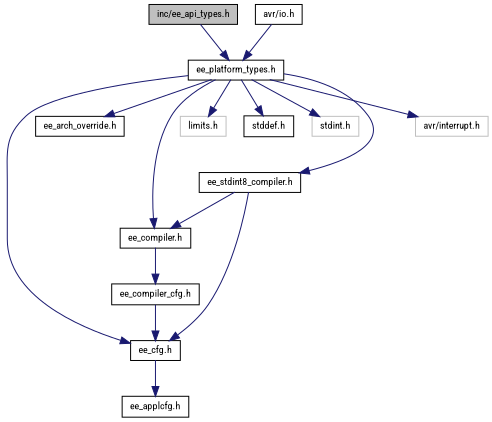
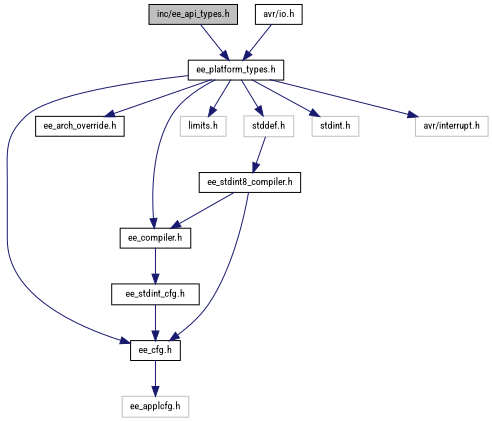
edge "ee_platform_types.h" -> "ee_stdint8_compiler.h": now "stddef.h" -> "ee_stdint8_compiler.h"
node "stddef.h": color black -> grey75
node "ee_compiler_cfg.h": label "ee_compiler_cfg.h" -> "ee_stdint_cfg.h"
node "ee_applcfg.h": color black -> grey75
